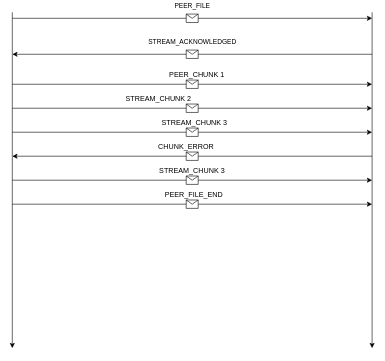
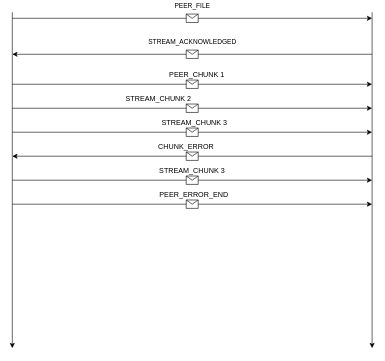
node "PEER_FILE_END": label "PEER_FILE_END" -> "PEER_ERROR_END"
